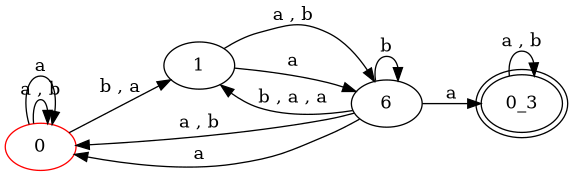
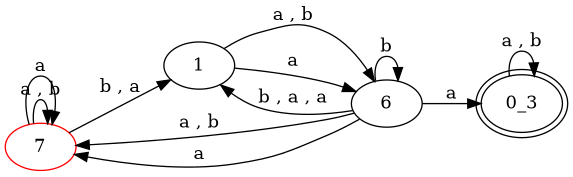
node "0": label "0" -> "7"
